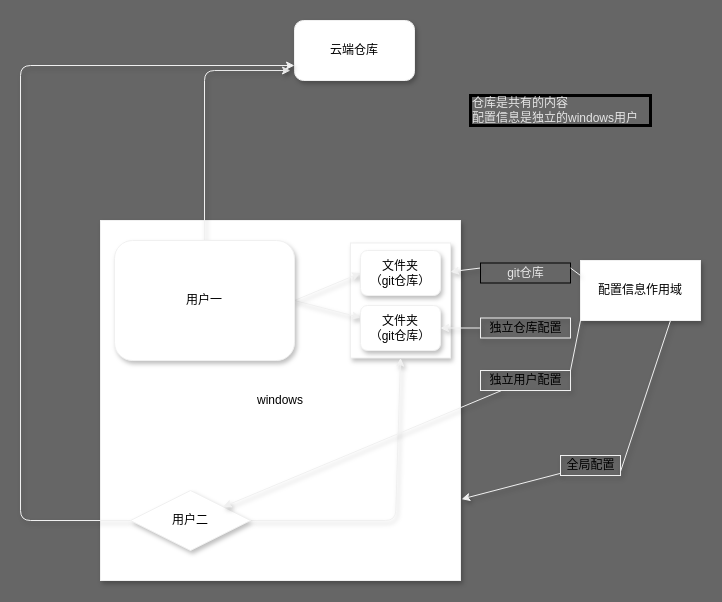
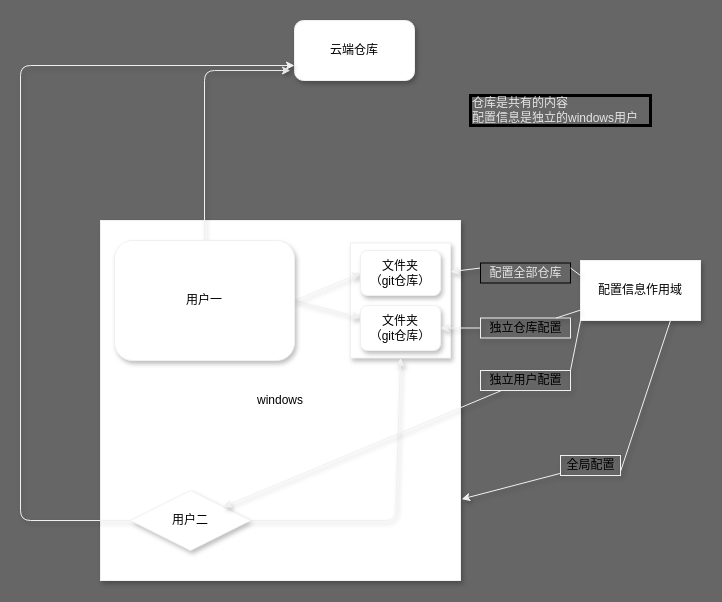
node "git仓库": label "git仓库" -> "配置全部仓库"
edge "配置信息作用域" -- "独立仓库配置": added
